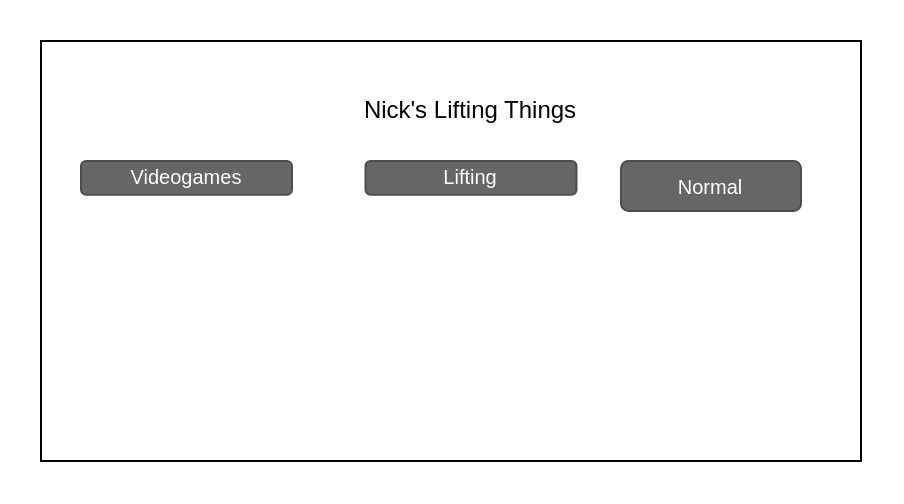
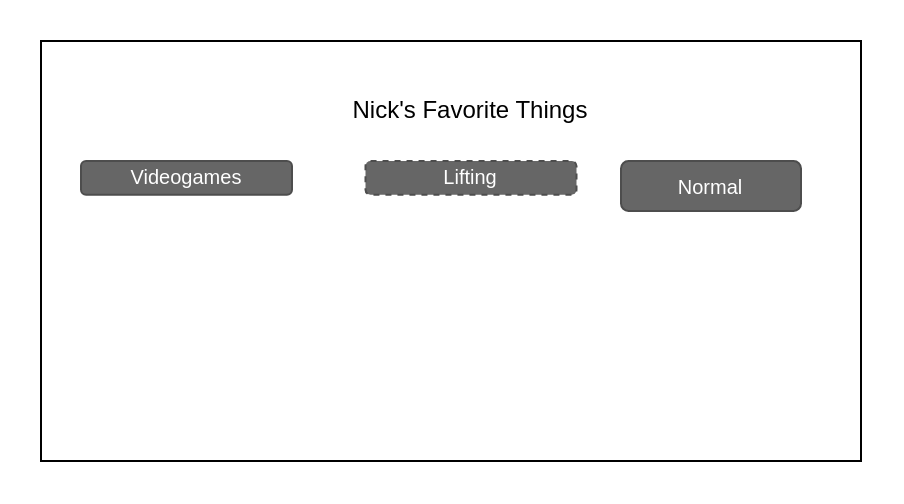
node "Nick's Lifting Things": label "Nick's Lifting Things" -> "Nick's Favorite Things"
node "Lifting": style solid -> dashed
